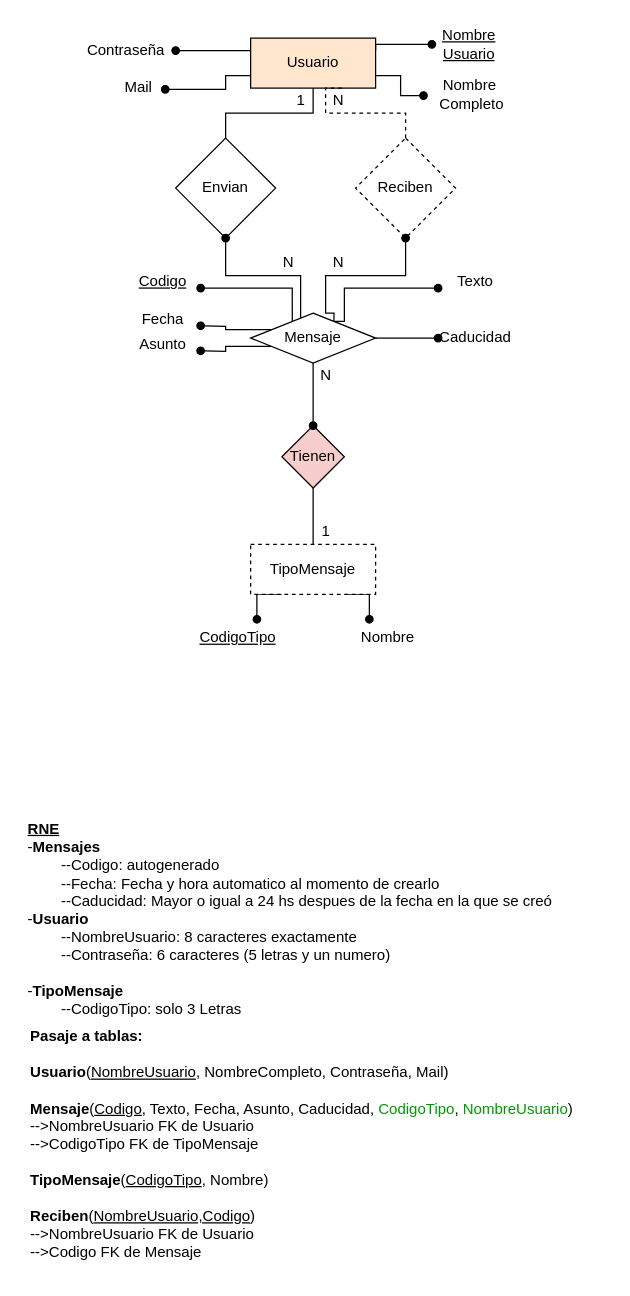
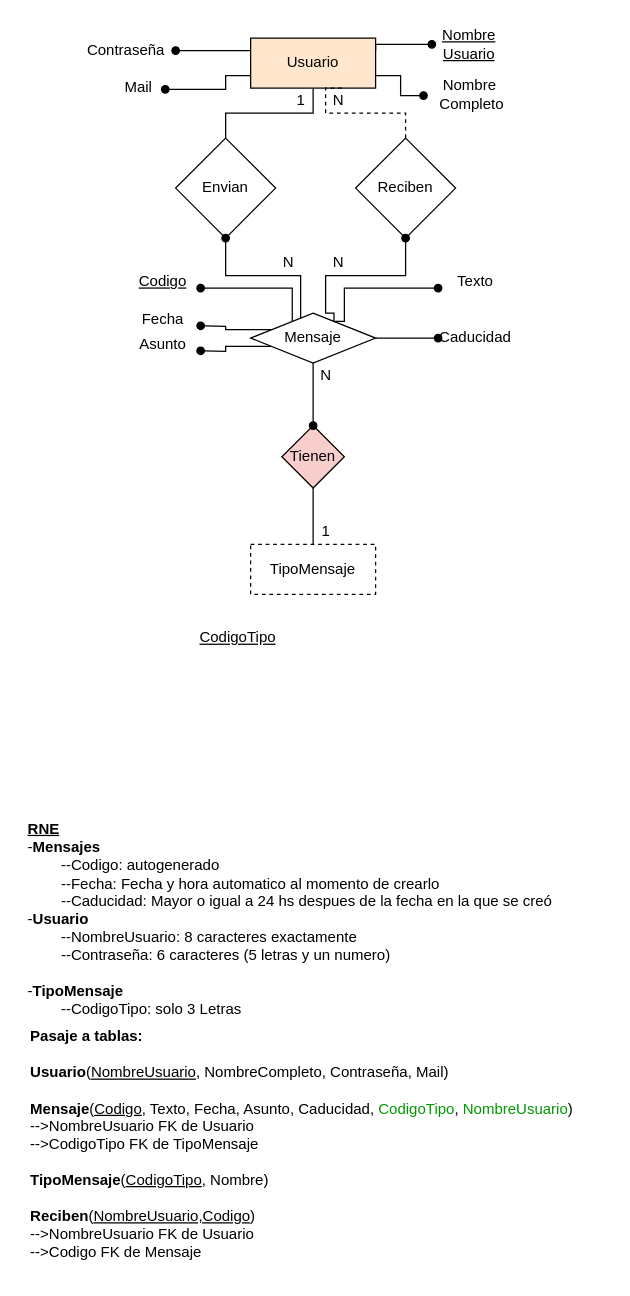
node "Reciben": style dashed -> solid
edge "TipoMensaje" -> "CodigoTipo": removed
edge "TipoMensaje" -> "Nombre": removed
node "Nombre": removed
